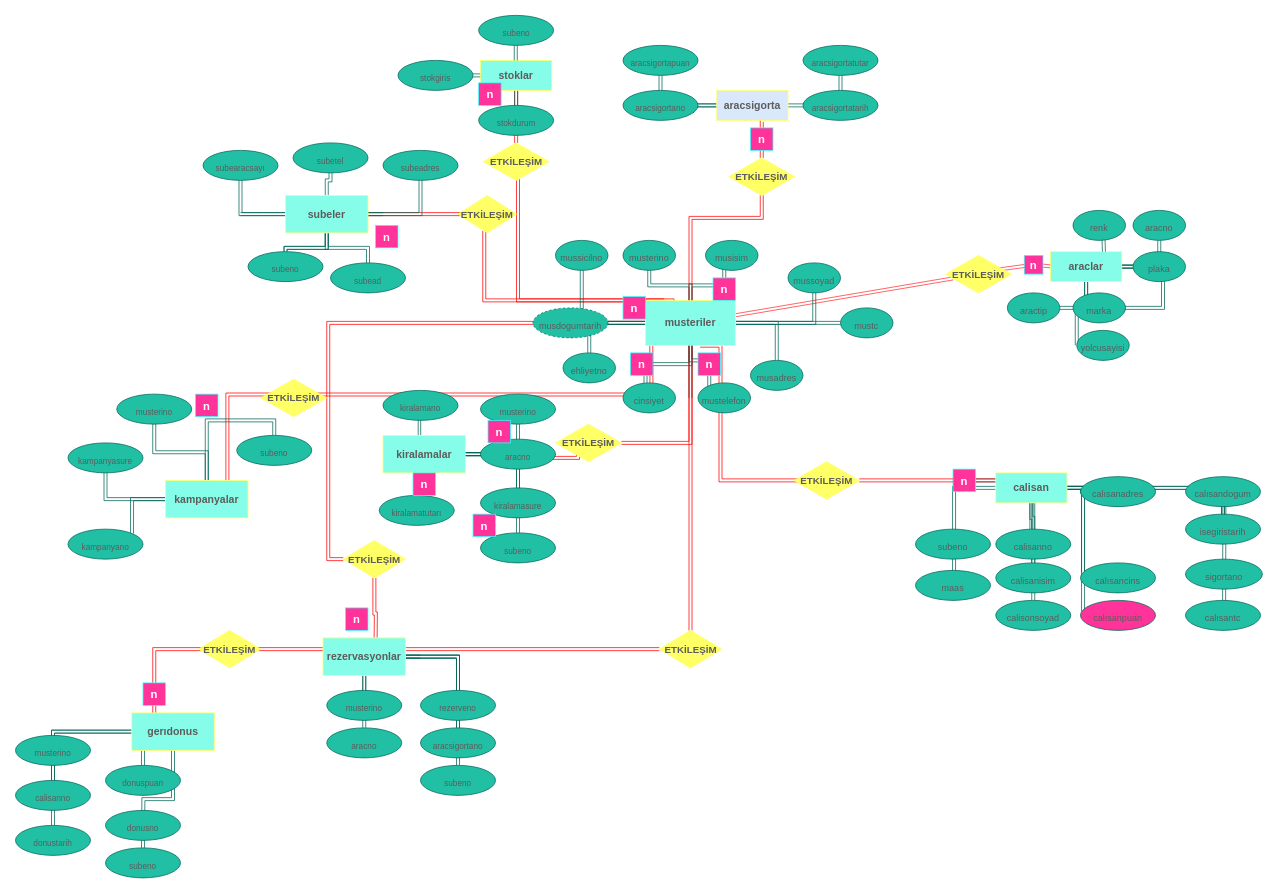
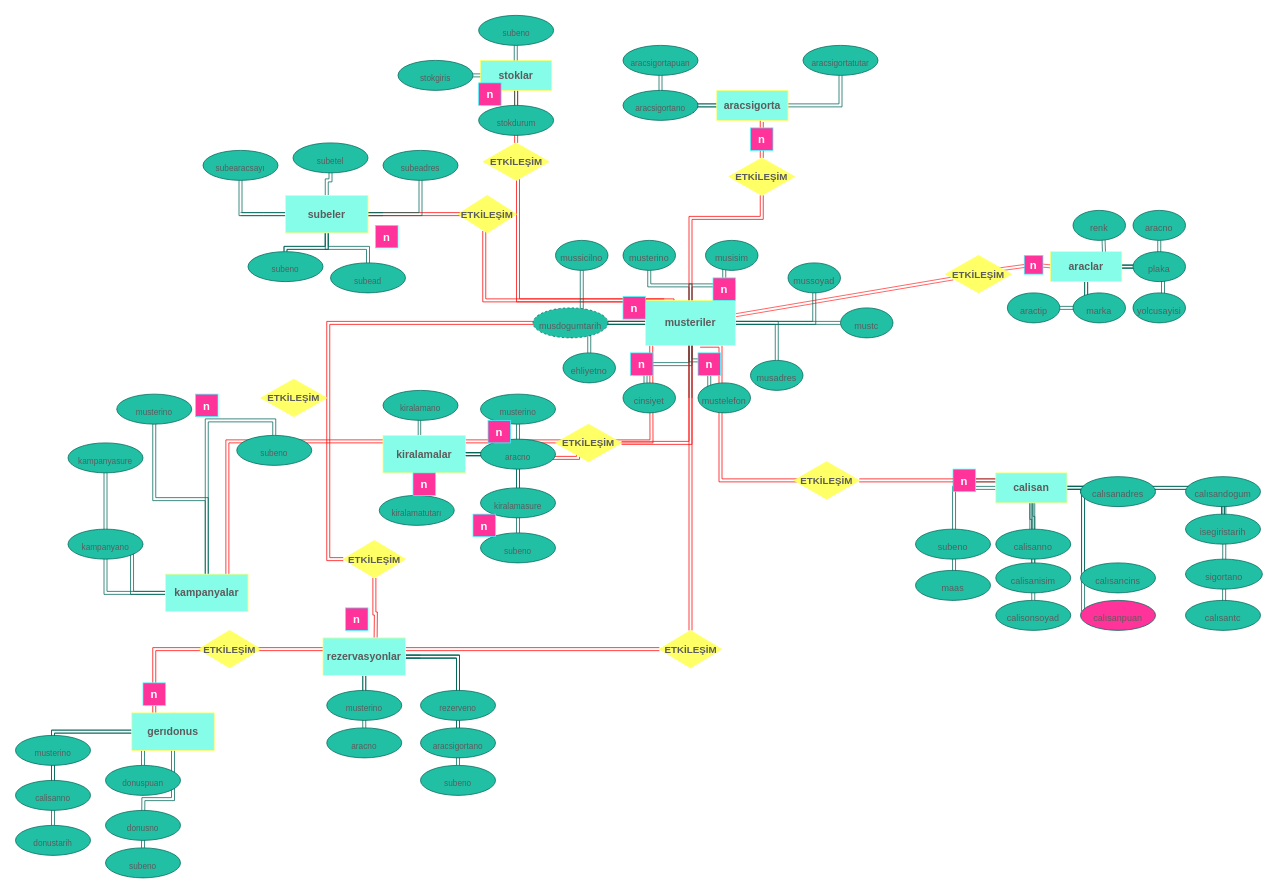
node "aracsigorta": fillcolor #dae8fc -> #86fde9
node "aracsigortatarih": removed
node "yolcusayisi": moved (1103, 345) -> (1159, 308)
node "kampanyalar": moved (207, 499) -> (207, 593)
